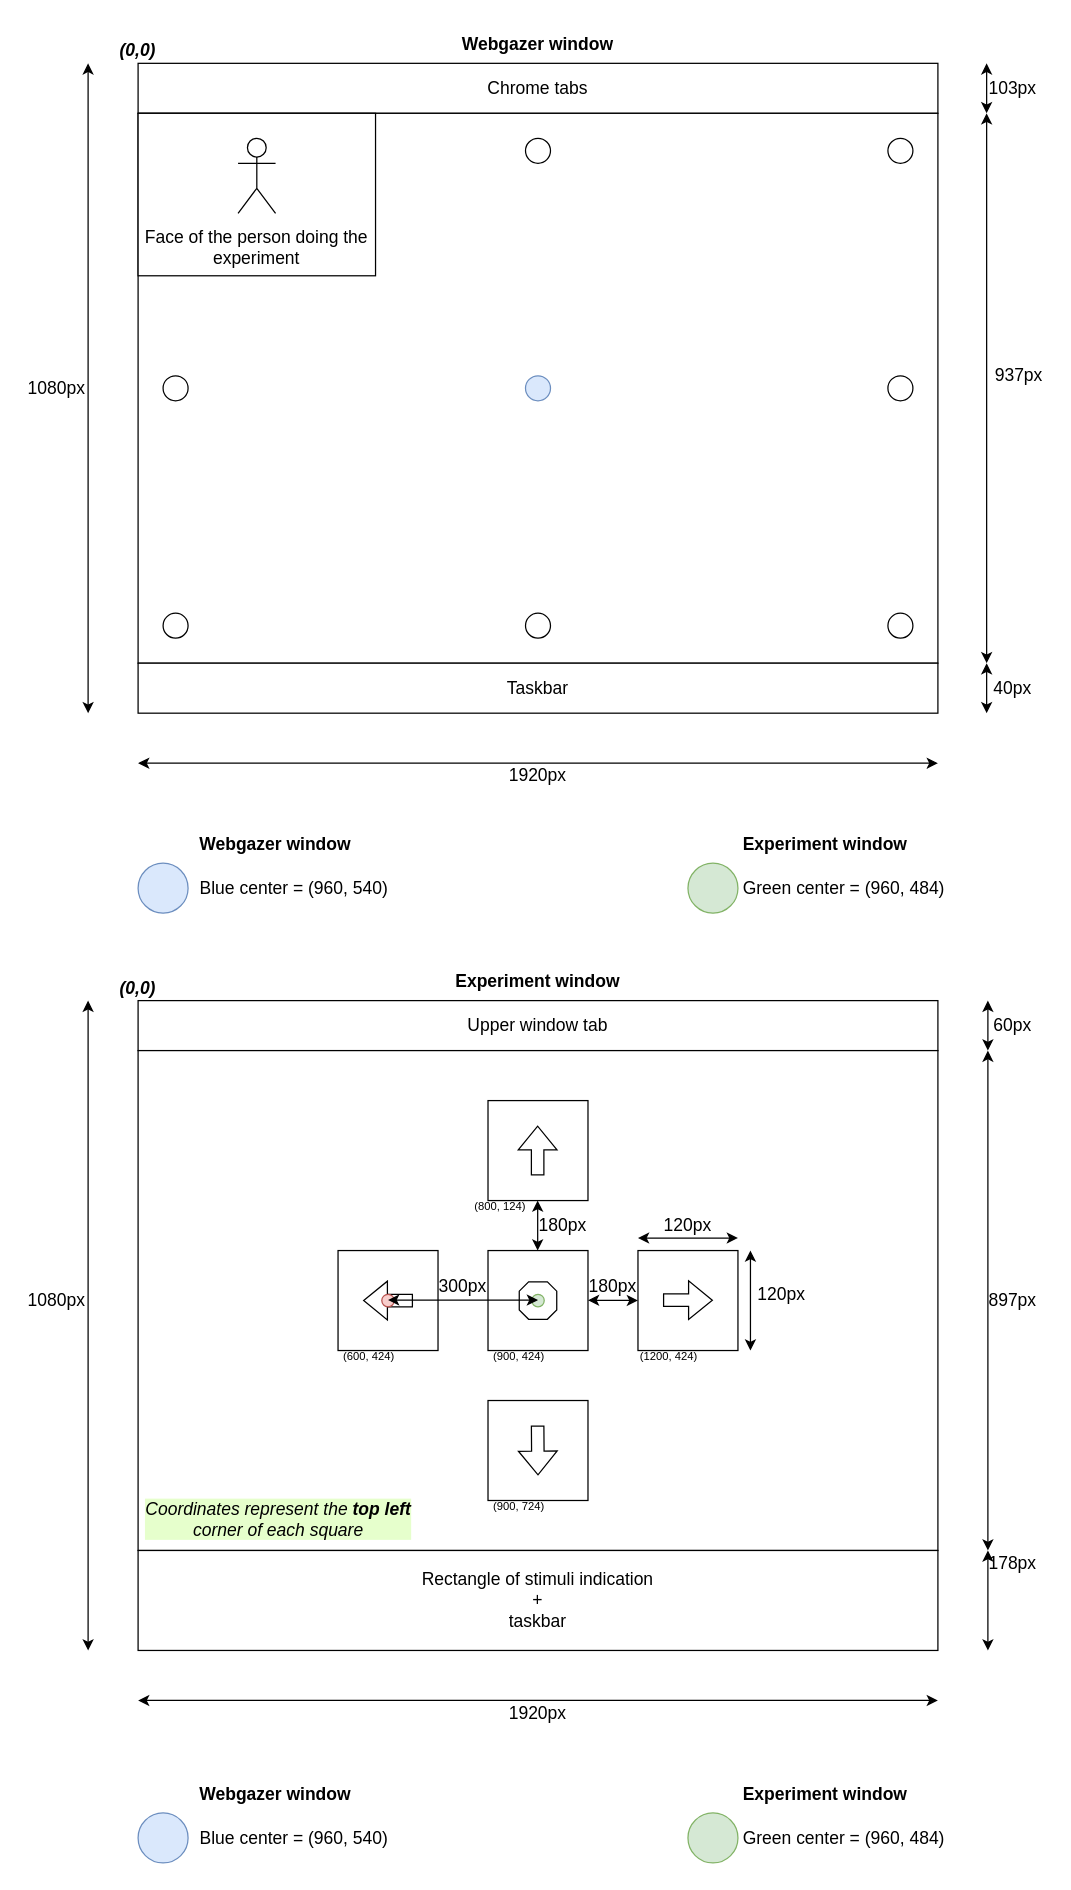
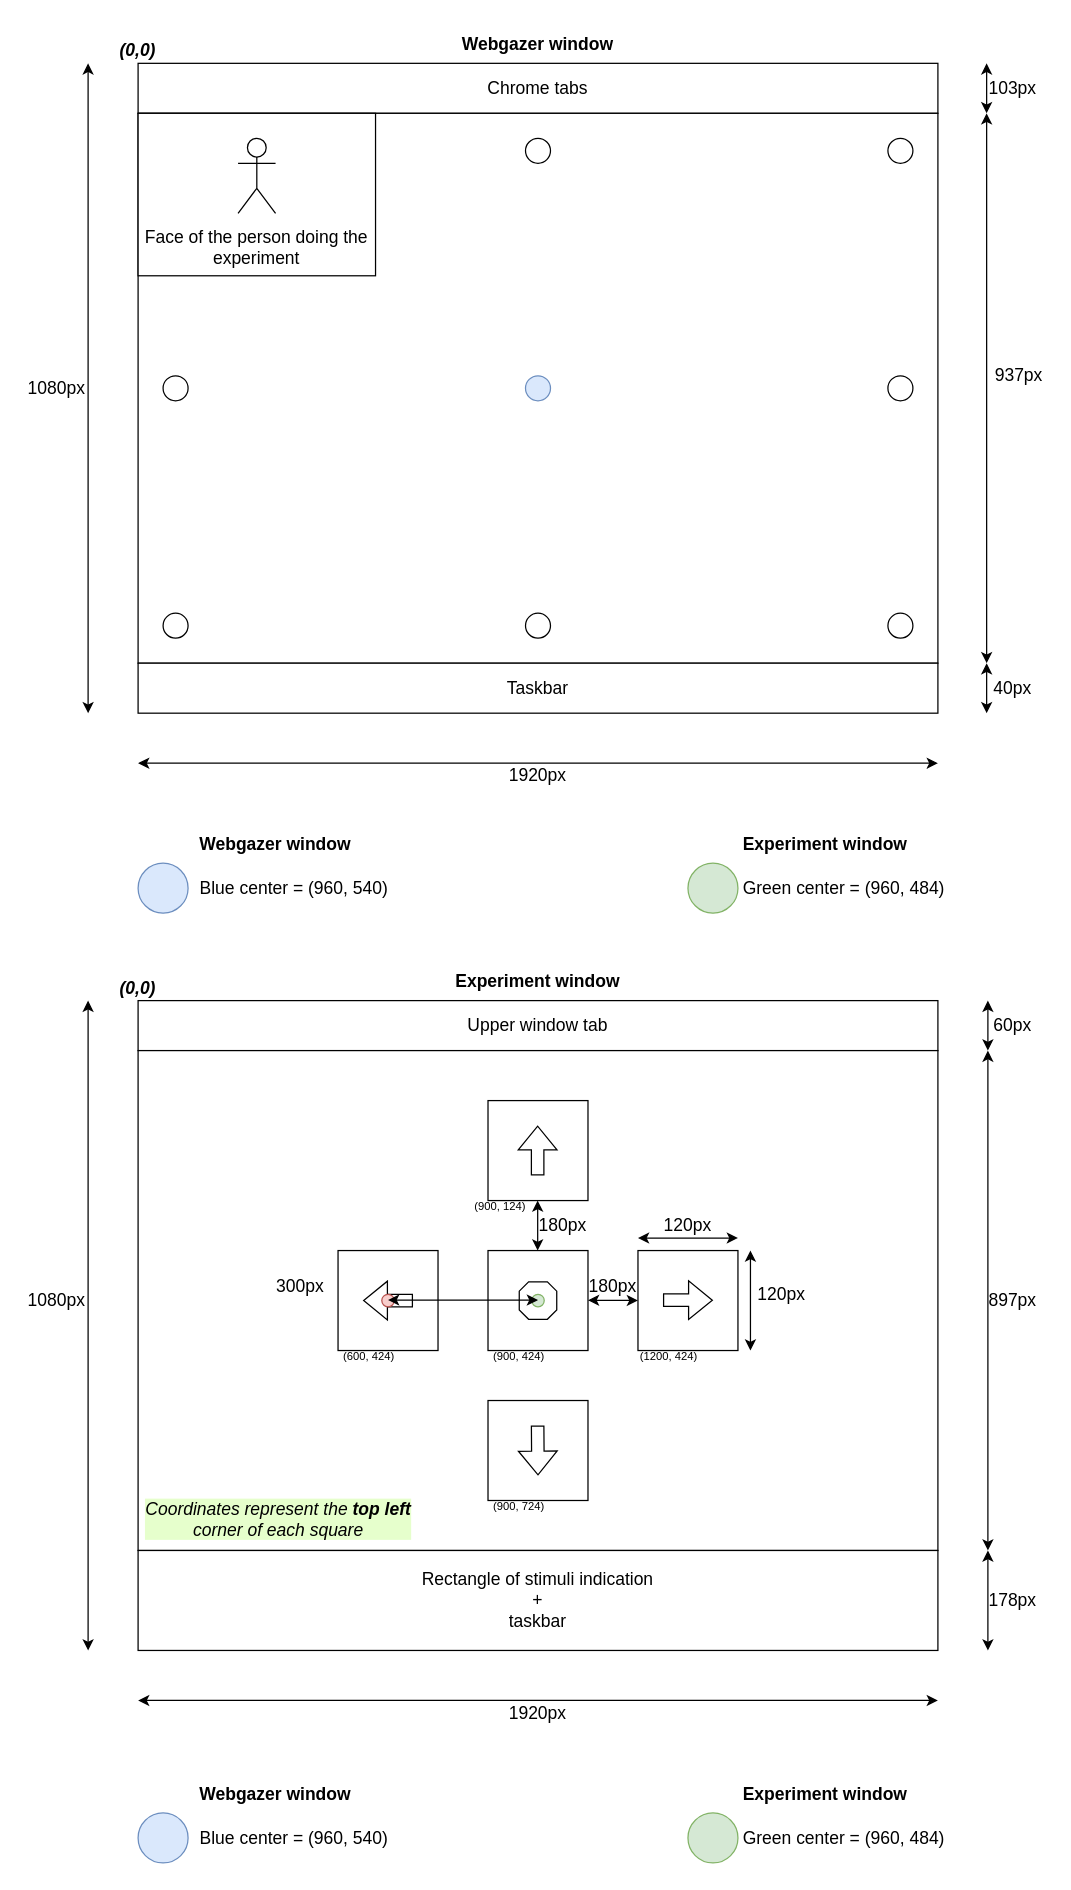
node "(800, 124)": label "(800, 124)" -> "(900, 124)"
node "300px": moved (463, 1287) -> (301, 1287)
node "178px": moved (1013, 1563) -> (1013, 1601)
